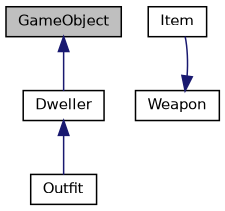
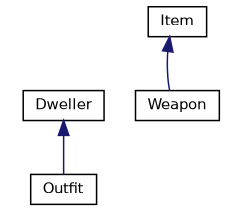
node "GameObject": removed
edge "Item" -> "Weapon": reversed
